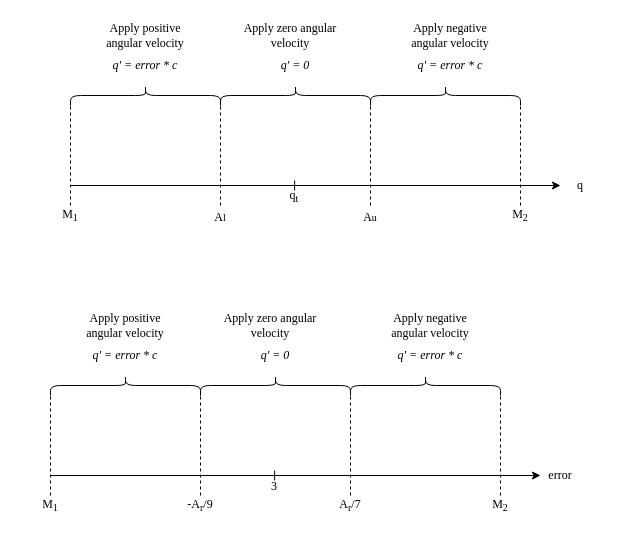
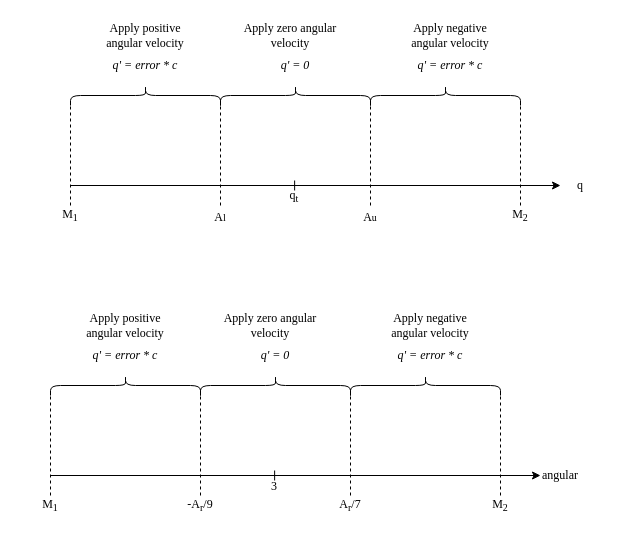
node "error": label "error" -> "angular"
